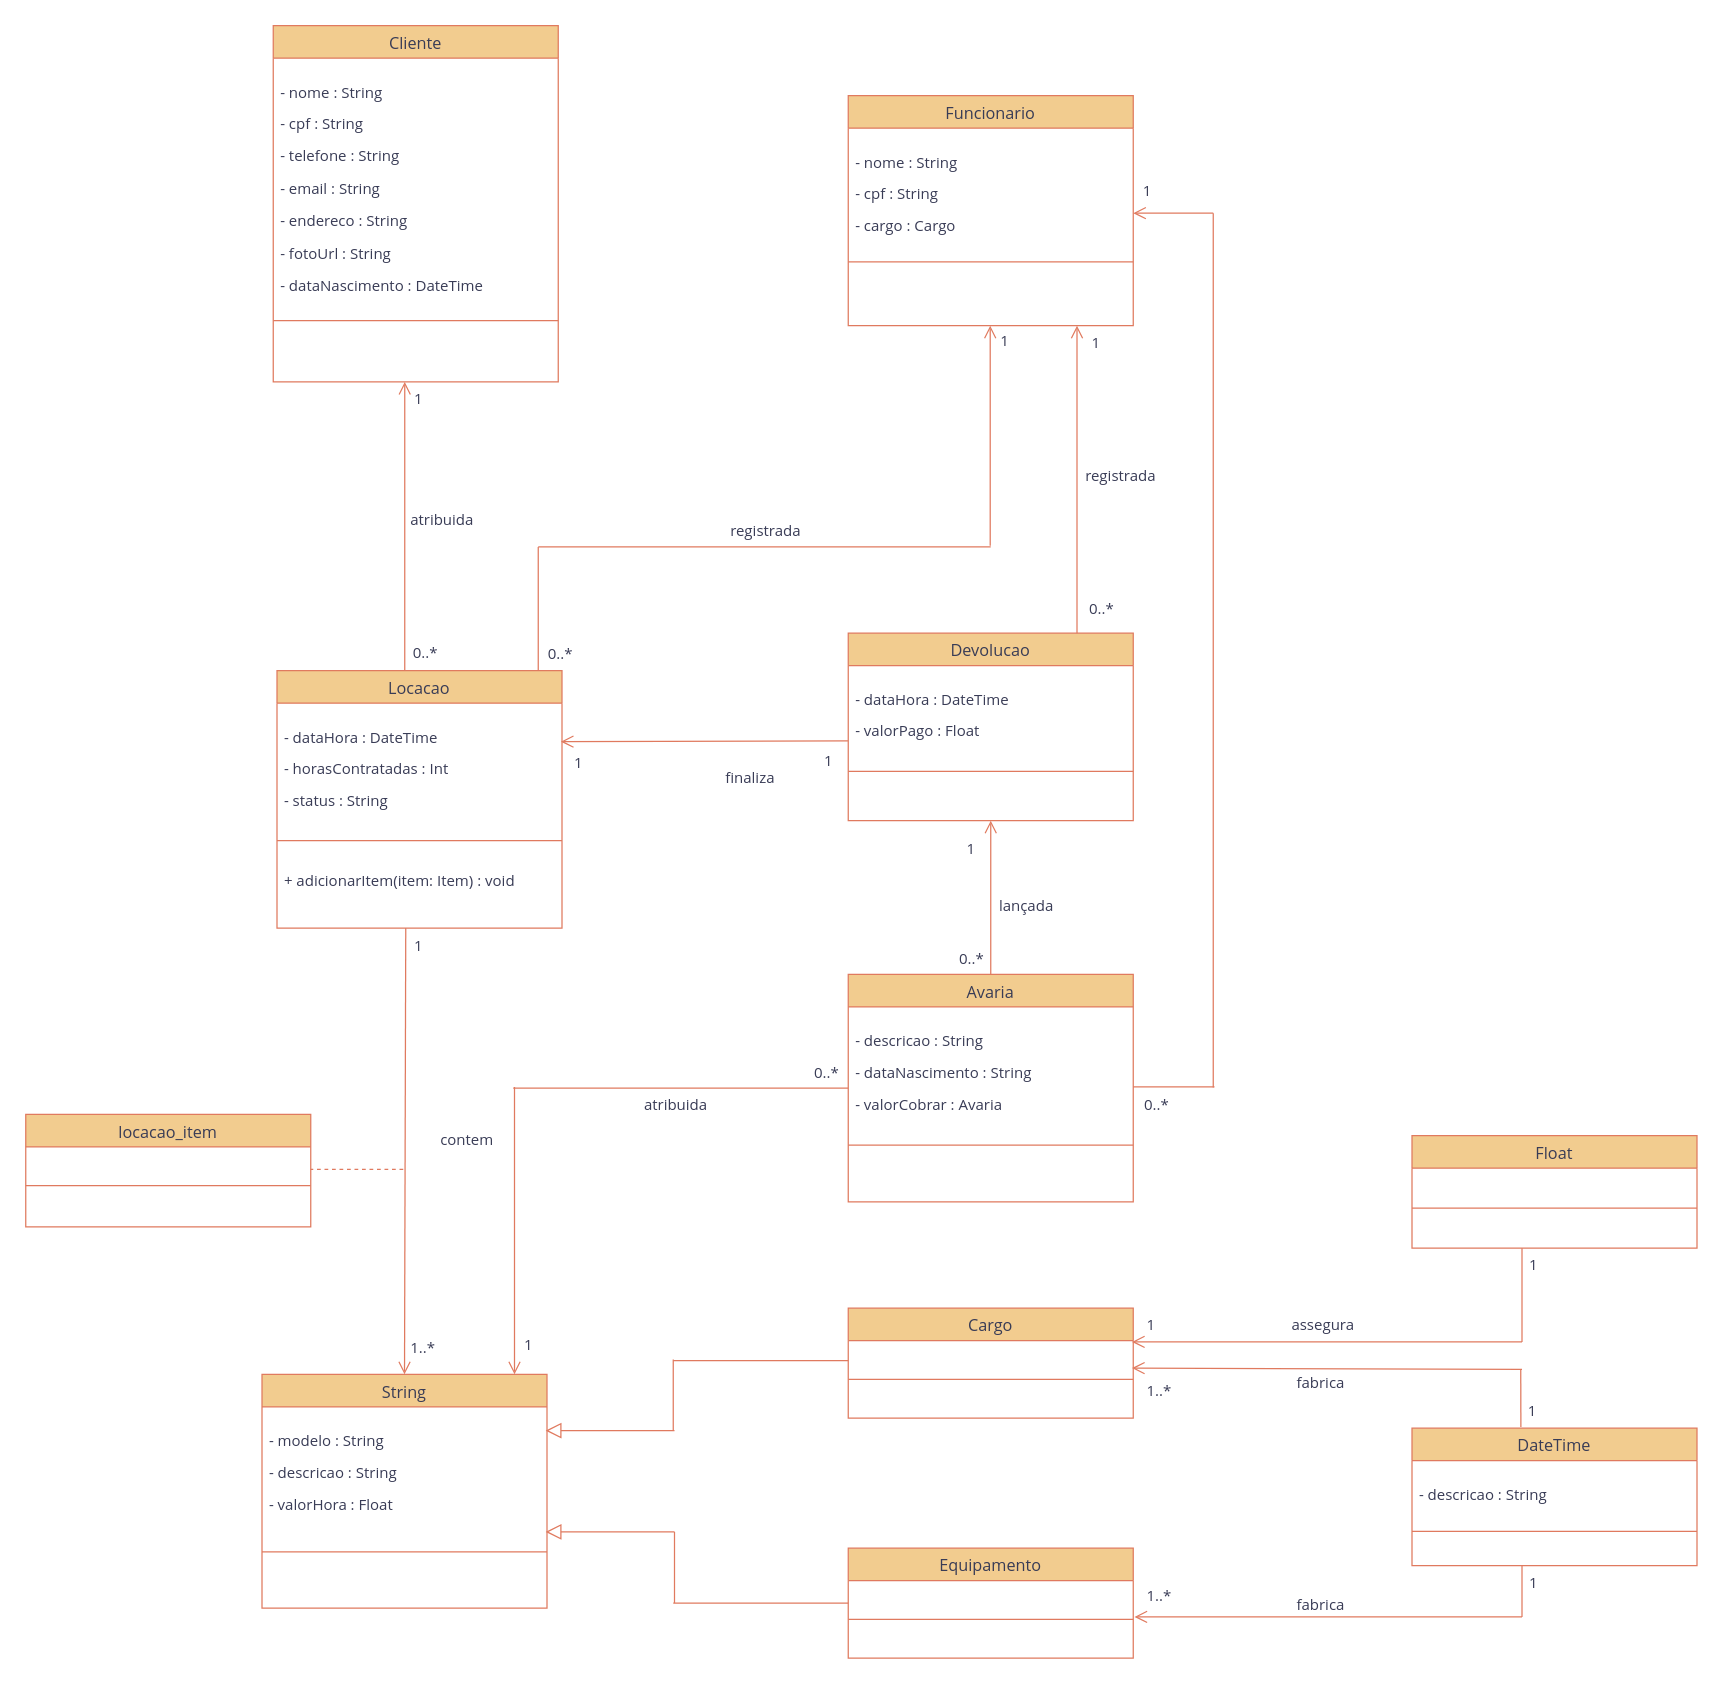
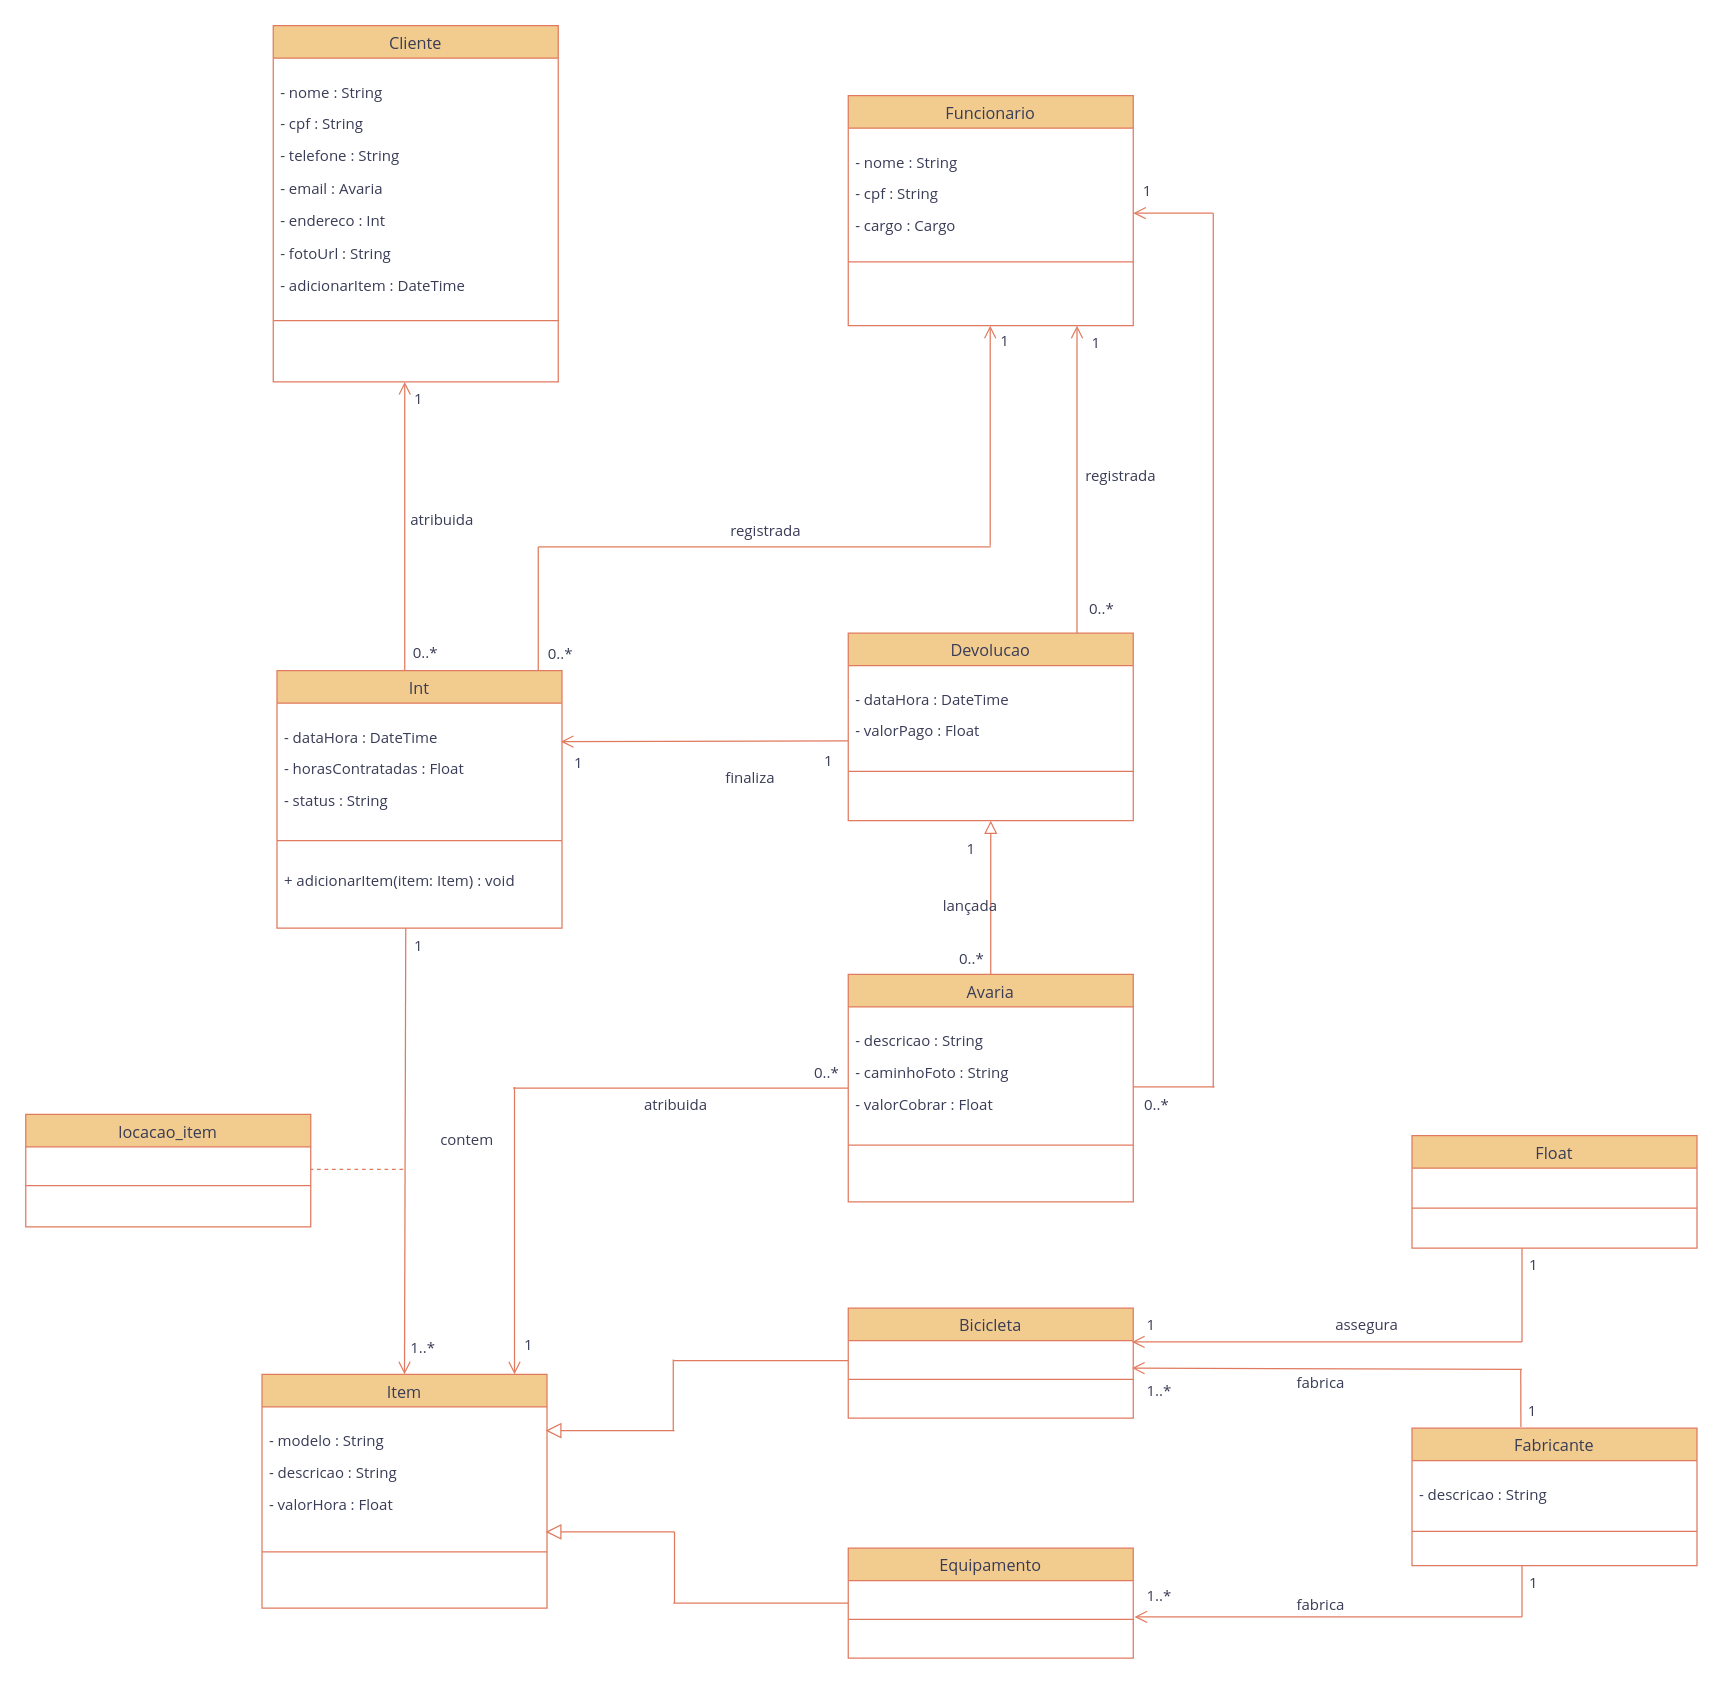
node "- email : String": label "- email : String" -> "- email : Avaria"
node "- endereco : String": label "- endereco : String" -> "- endereco : Int"
node "- dataNascimento : DateTime": label "- dataNascimento : DateTime" -> "- adicionarItem : DateTime"
node "Locacao": label "Locacao" -> "Int"
node "- horasContratadas : Int": label "- horasContratadas : Int" -> "- horasContratadas : Float"
edge "Avaria" -> "Devolucao": arrowhead open -> block
node "lançada": moved (1040, 903) -> (984, 903)
node "- dataNascimento : String": label "- dataNascimento : String" -> "- caminhoFoto : String"
node "- valorCobrar : Avaria": label "- valorCobrar : Avaria" -> "- valorCobrar : Float"
node "assegura": moved (1317, 1322) -> (1361, 1322)
node "Cargo": label "Cargo" -> "Bicicleta"
node "String": label "String" -> "Item"
node "DateTime": label "DateTime" -> "Fabricante"
